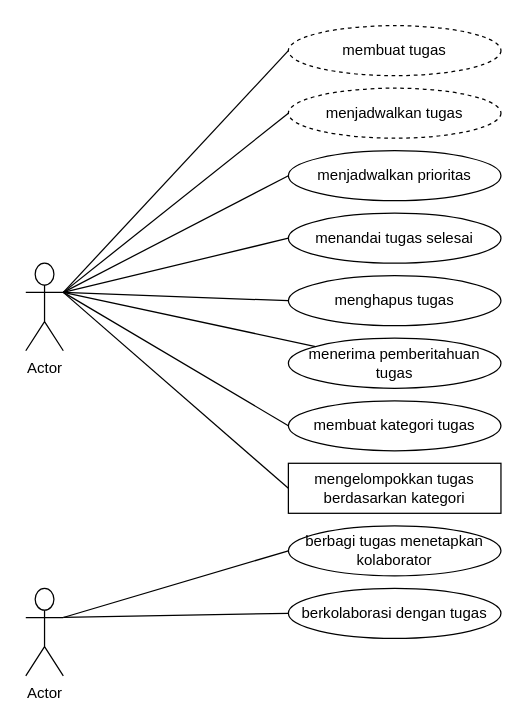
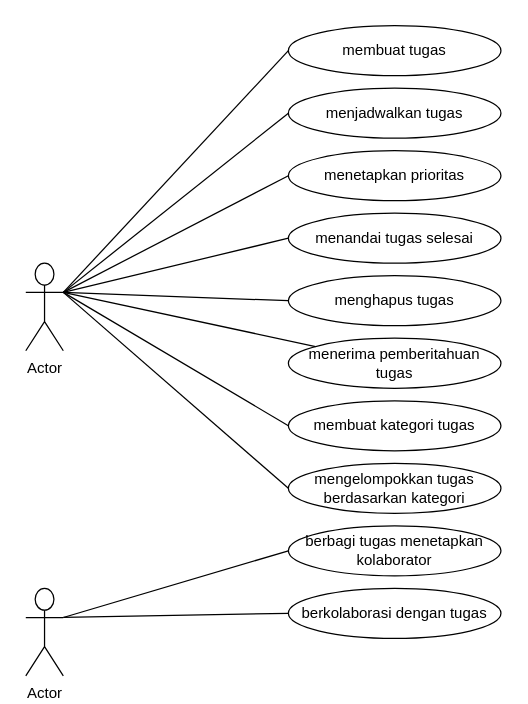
node "membuat tugas": style dashed -> solid
node "menjadwalkan tugas": style dashed -> solid
node "menjadwalkan prioritas": label "menjadwalkan prioritas" -> "menetapkan prioritas"
node "mengelompokkan tugas berdasarkan kategori": shape rectangle -> ellipse
